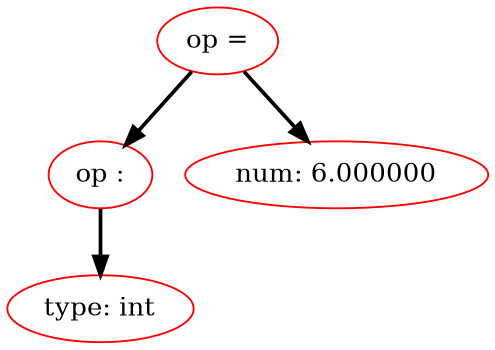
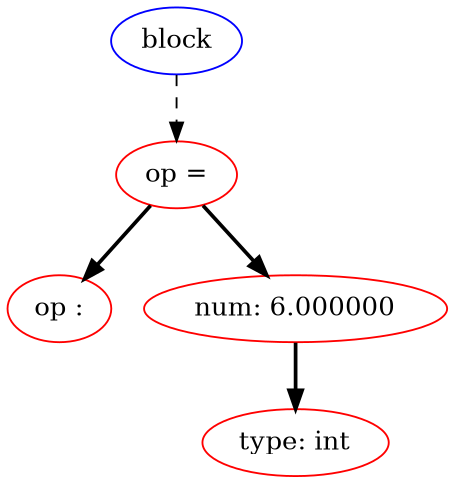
node "block": added
edge "op :" -> "type: int": now "num: 6.000000" -> "type: int"
